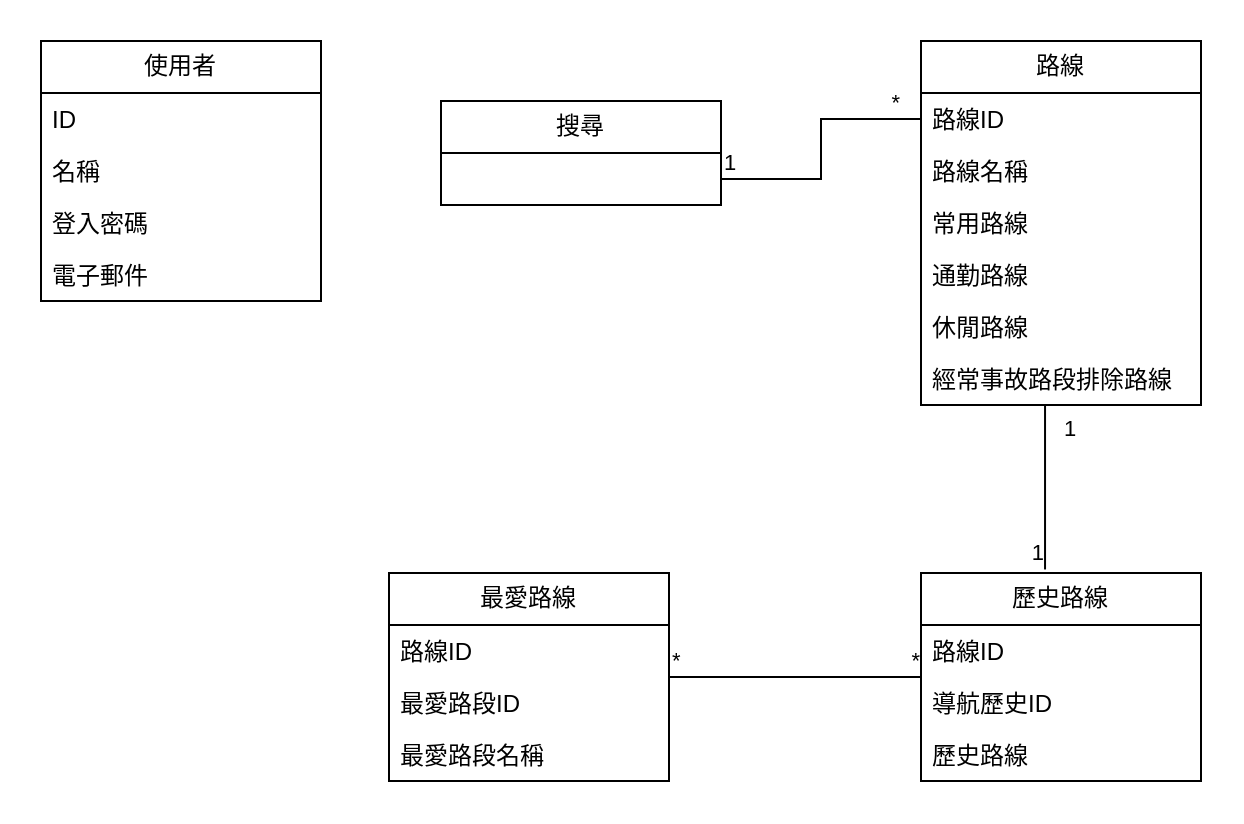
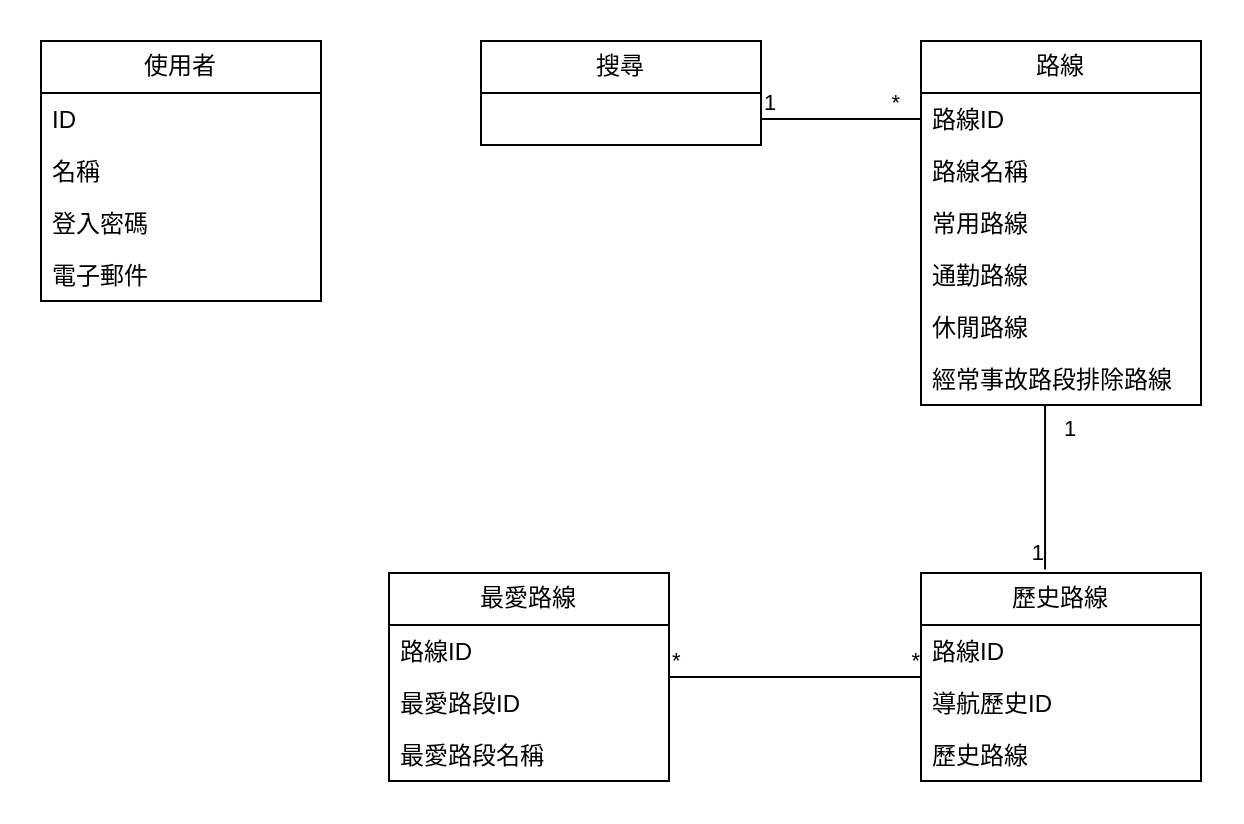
node "搜尋": moved (581, 153) -> (621, 93)
